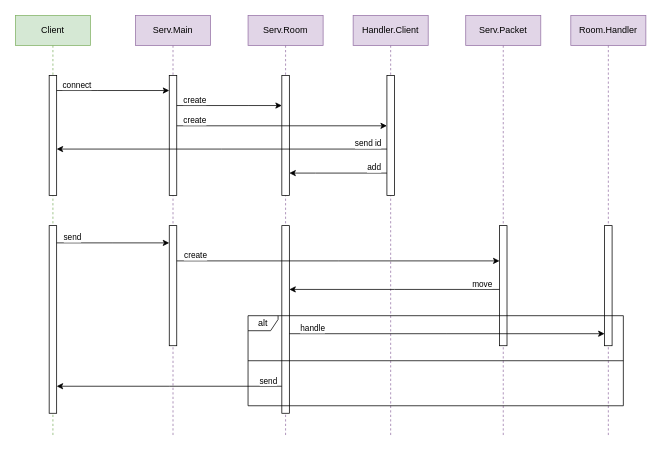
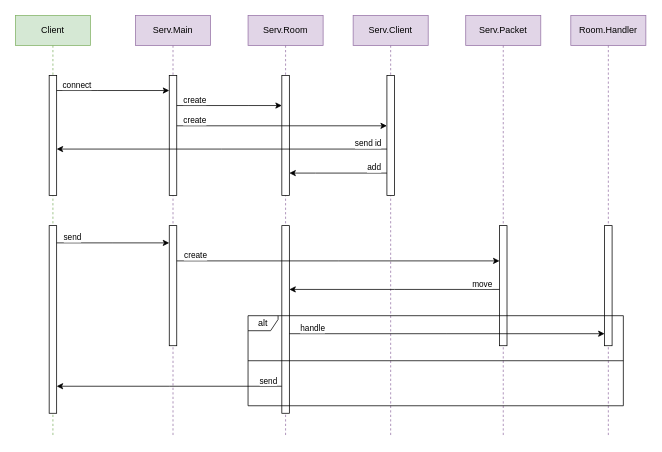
node "Handler.Client": label "Handler.Client" -> "Serv.Client"
